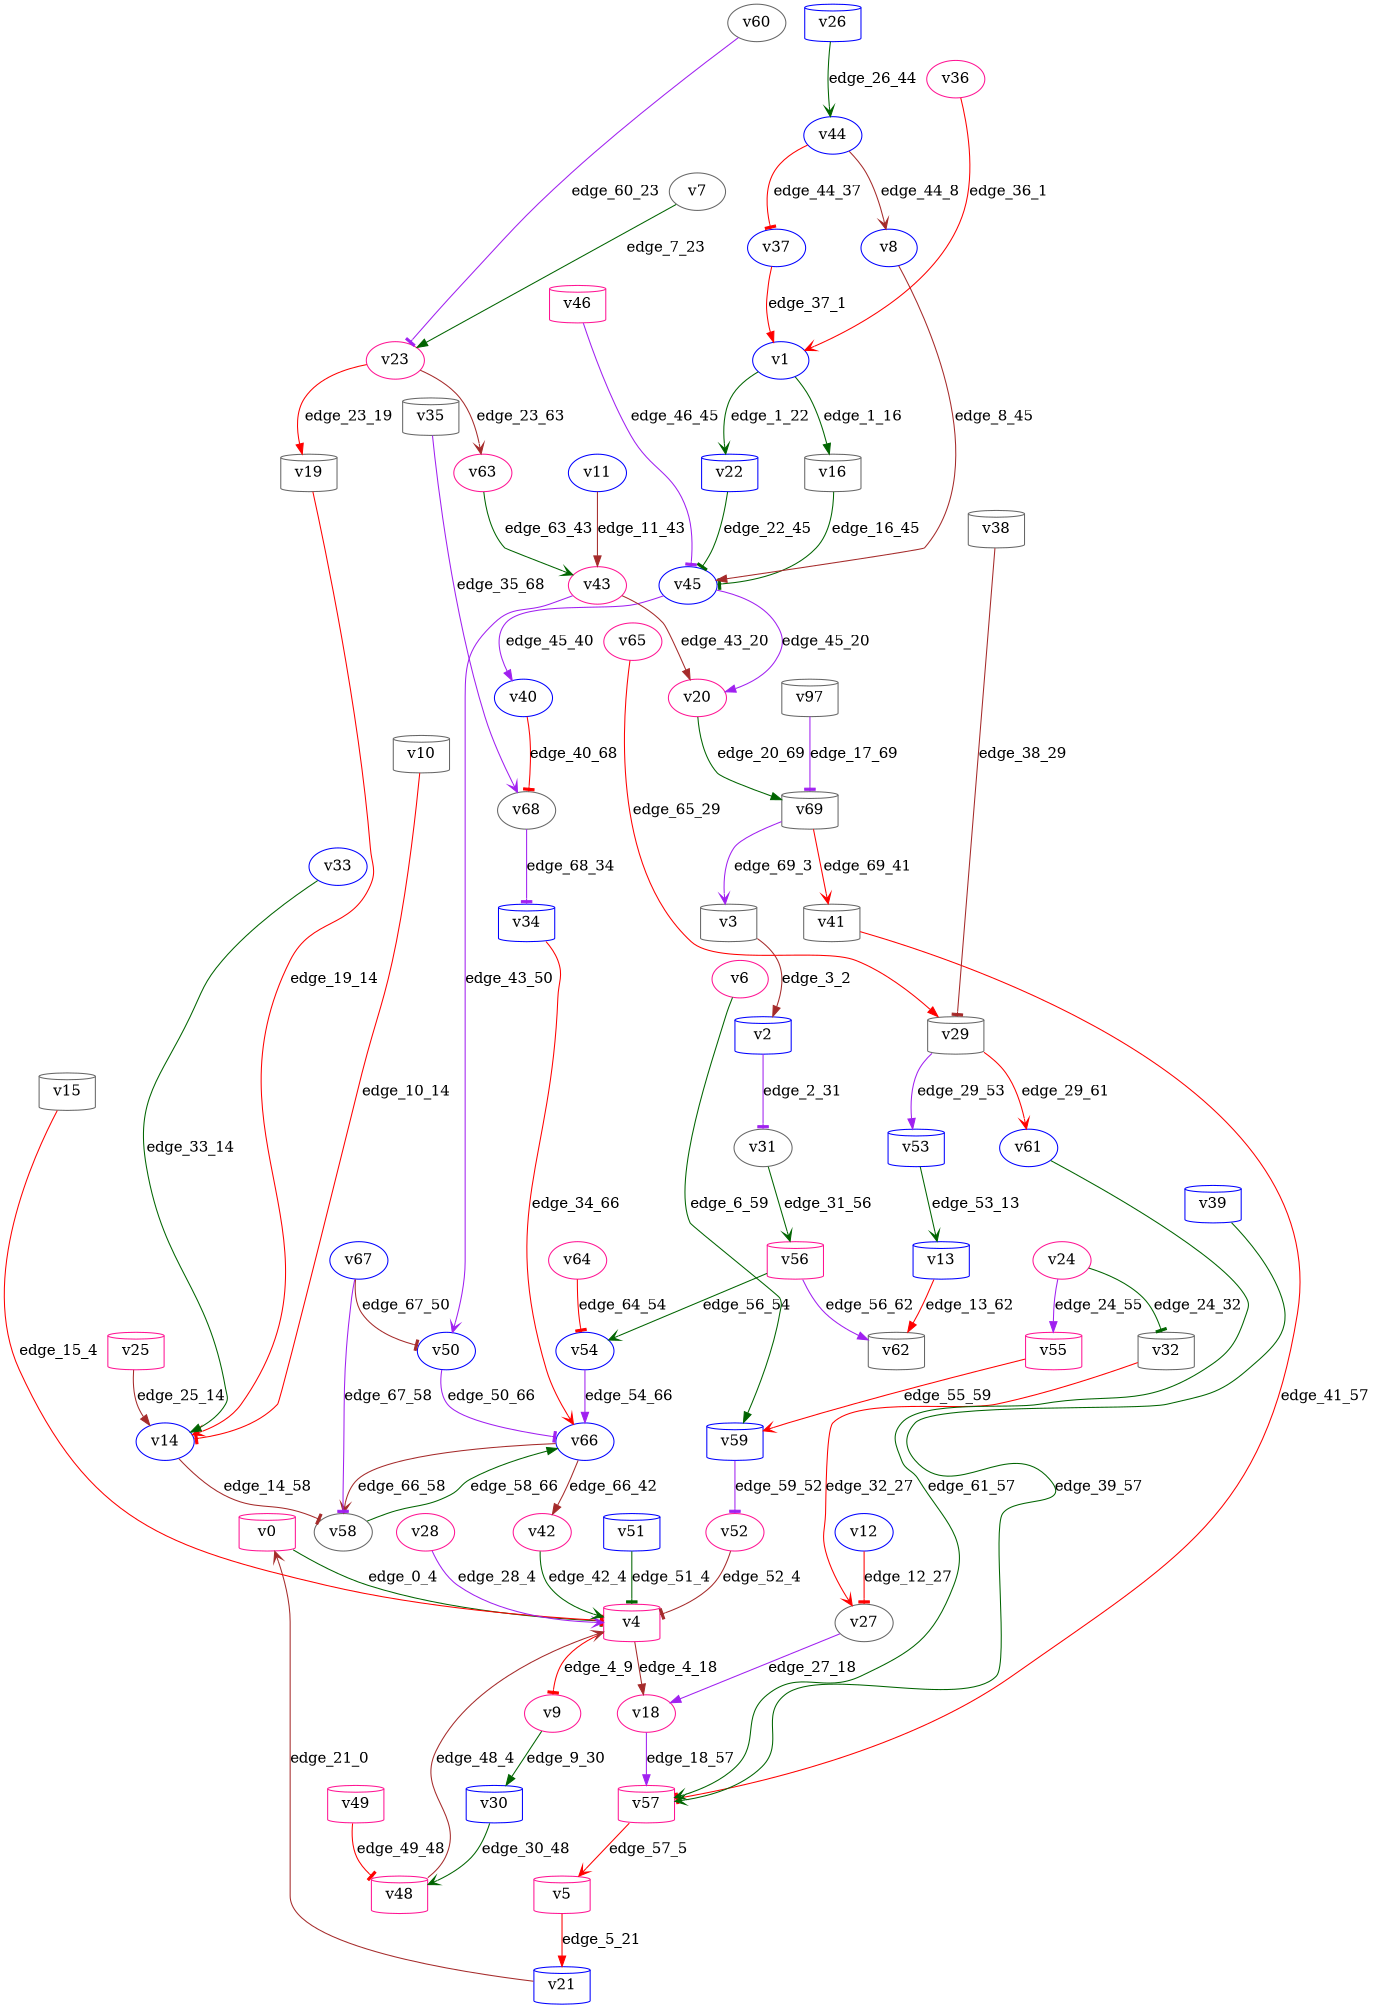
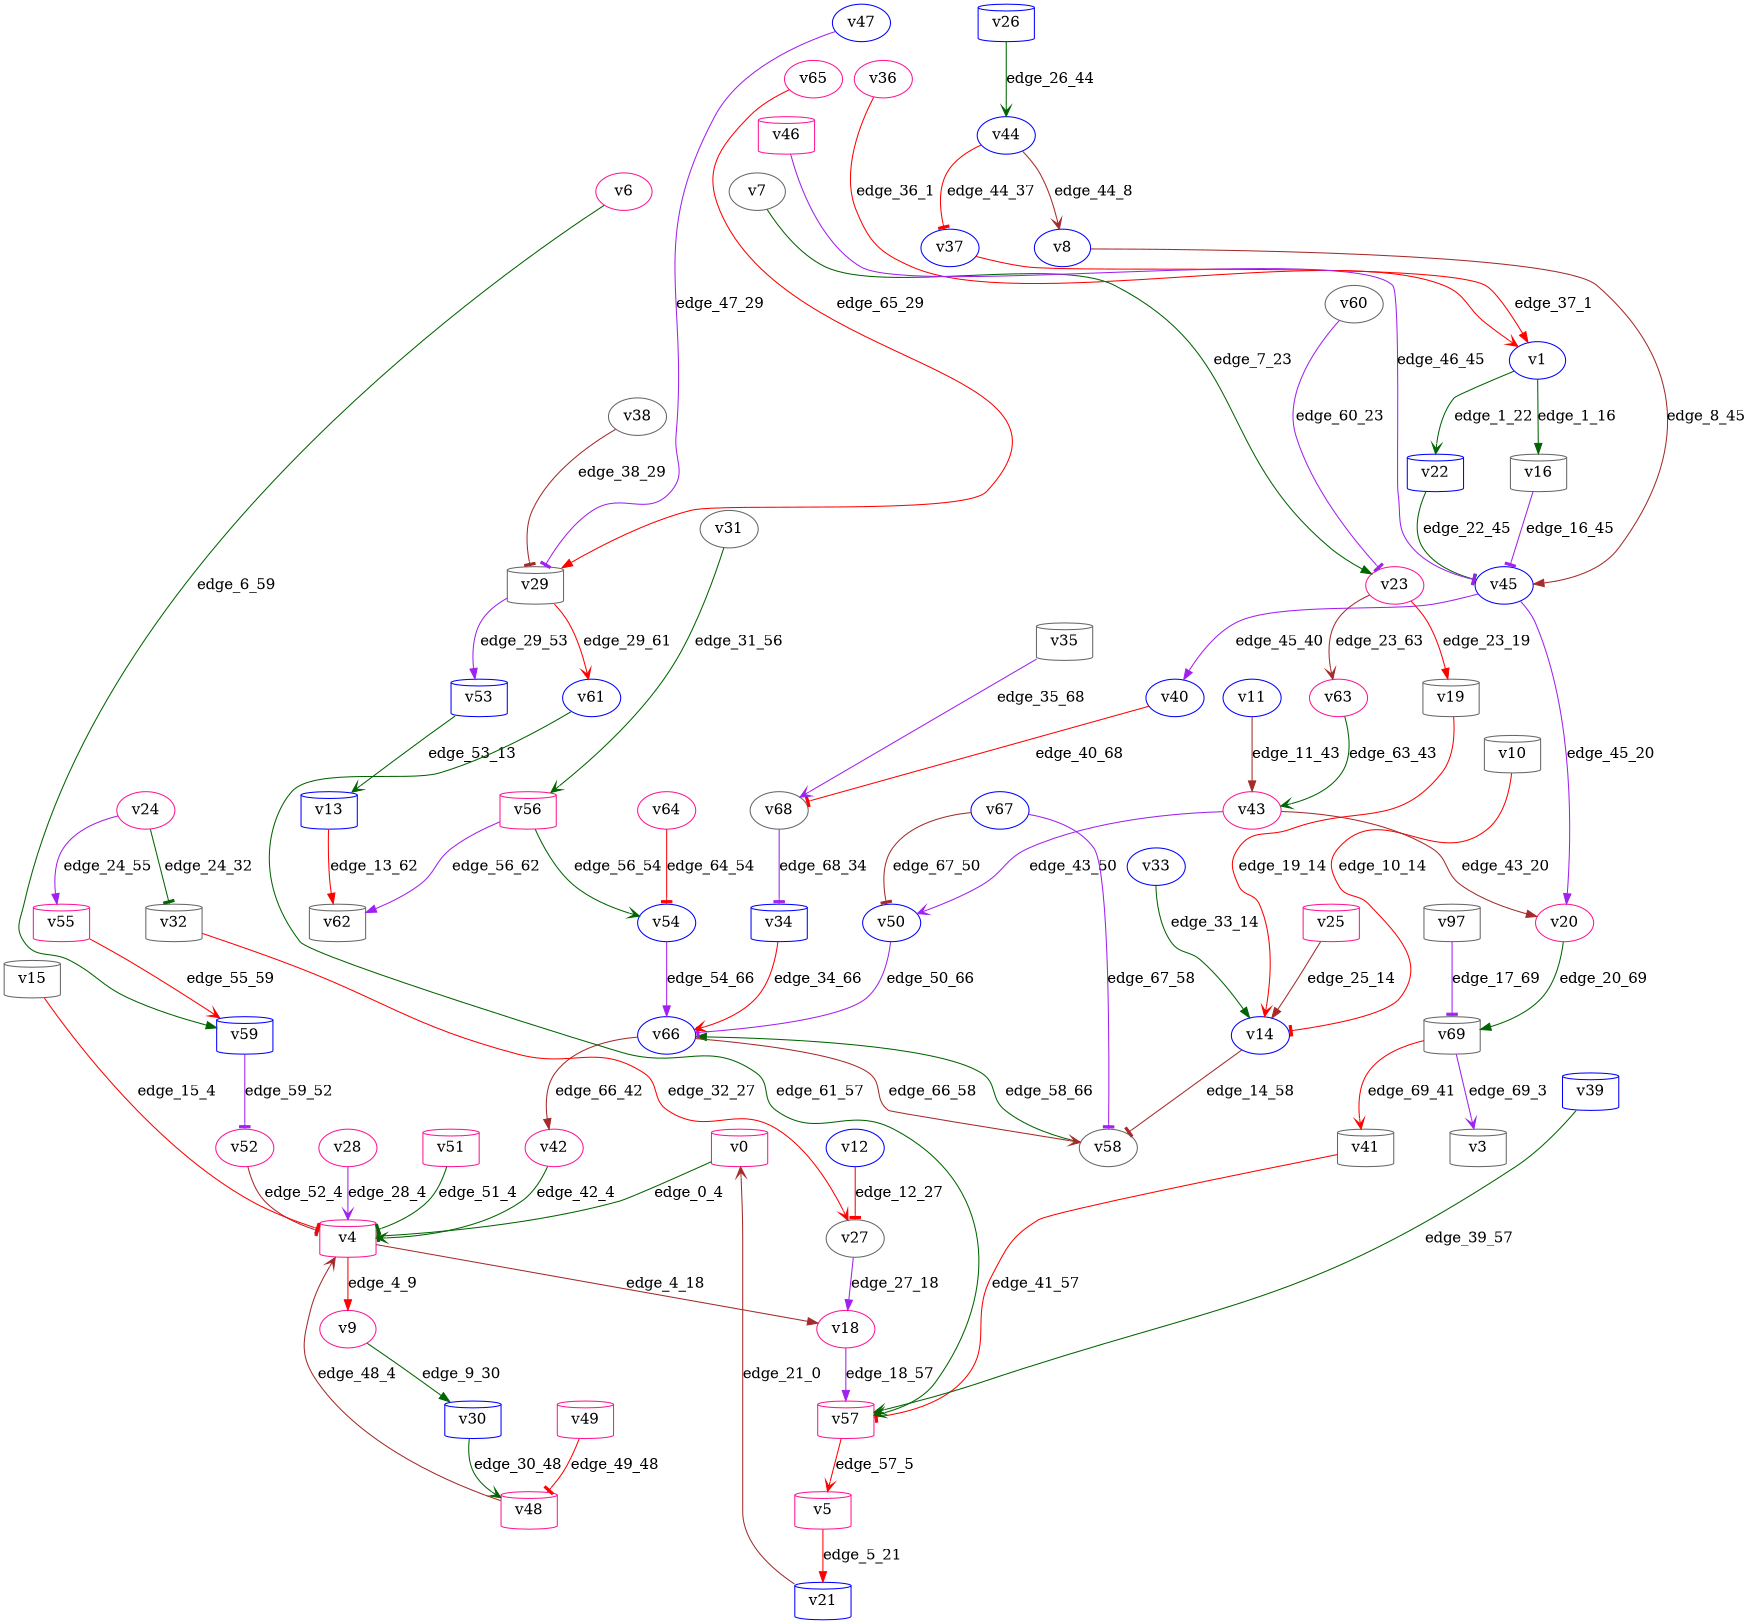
node "v47": added
node "v38": shape cylinder -> ellipse
edge "v16" -> "v45": color darkgreen -> purple
node "v2": removed
node "v51": color blue -> deeppink
edge "v4" -> "v9": arrowhead tee -> normal
